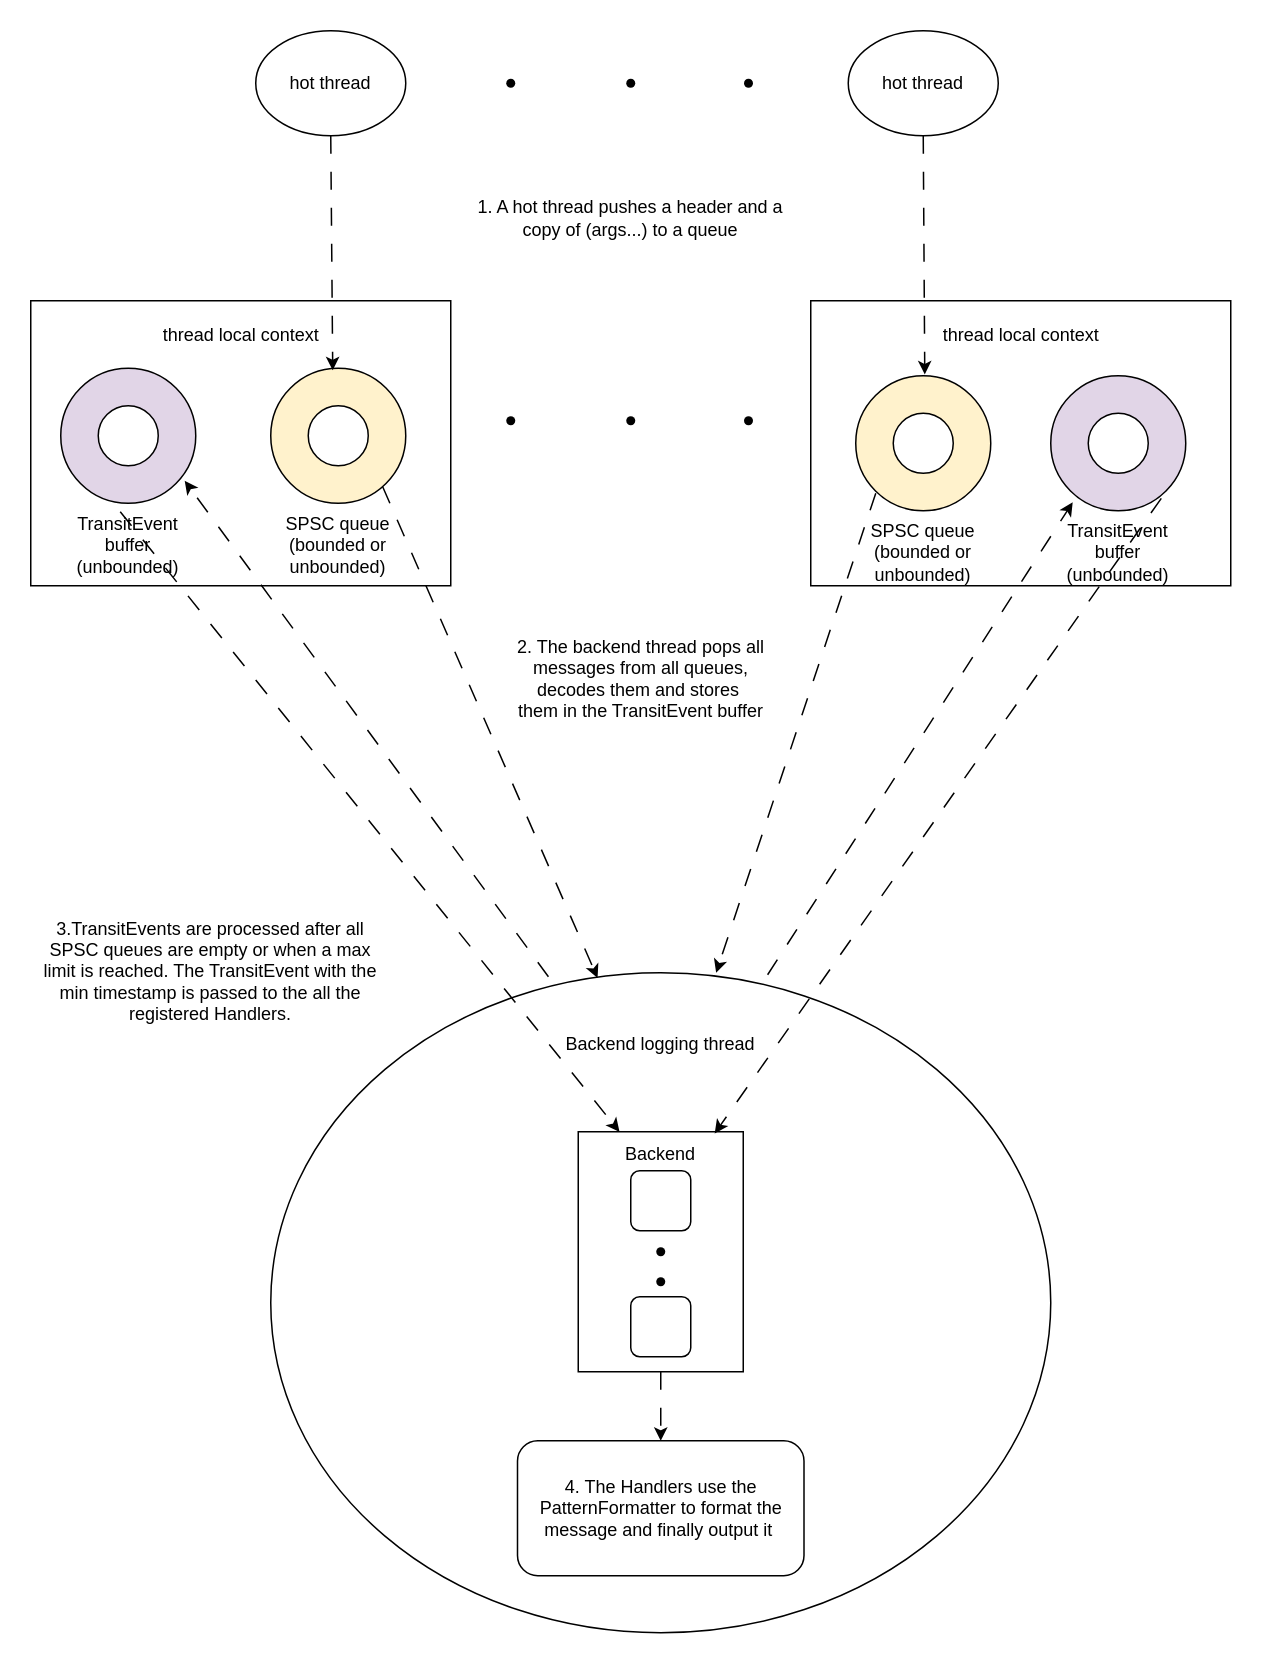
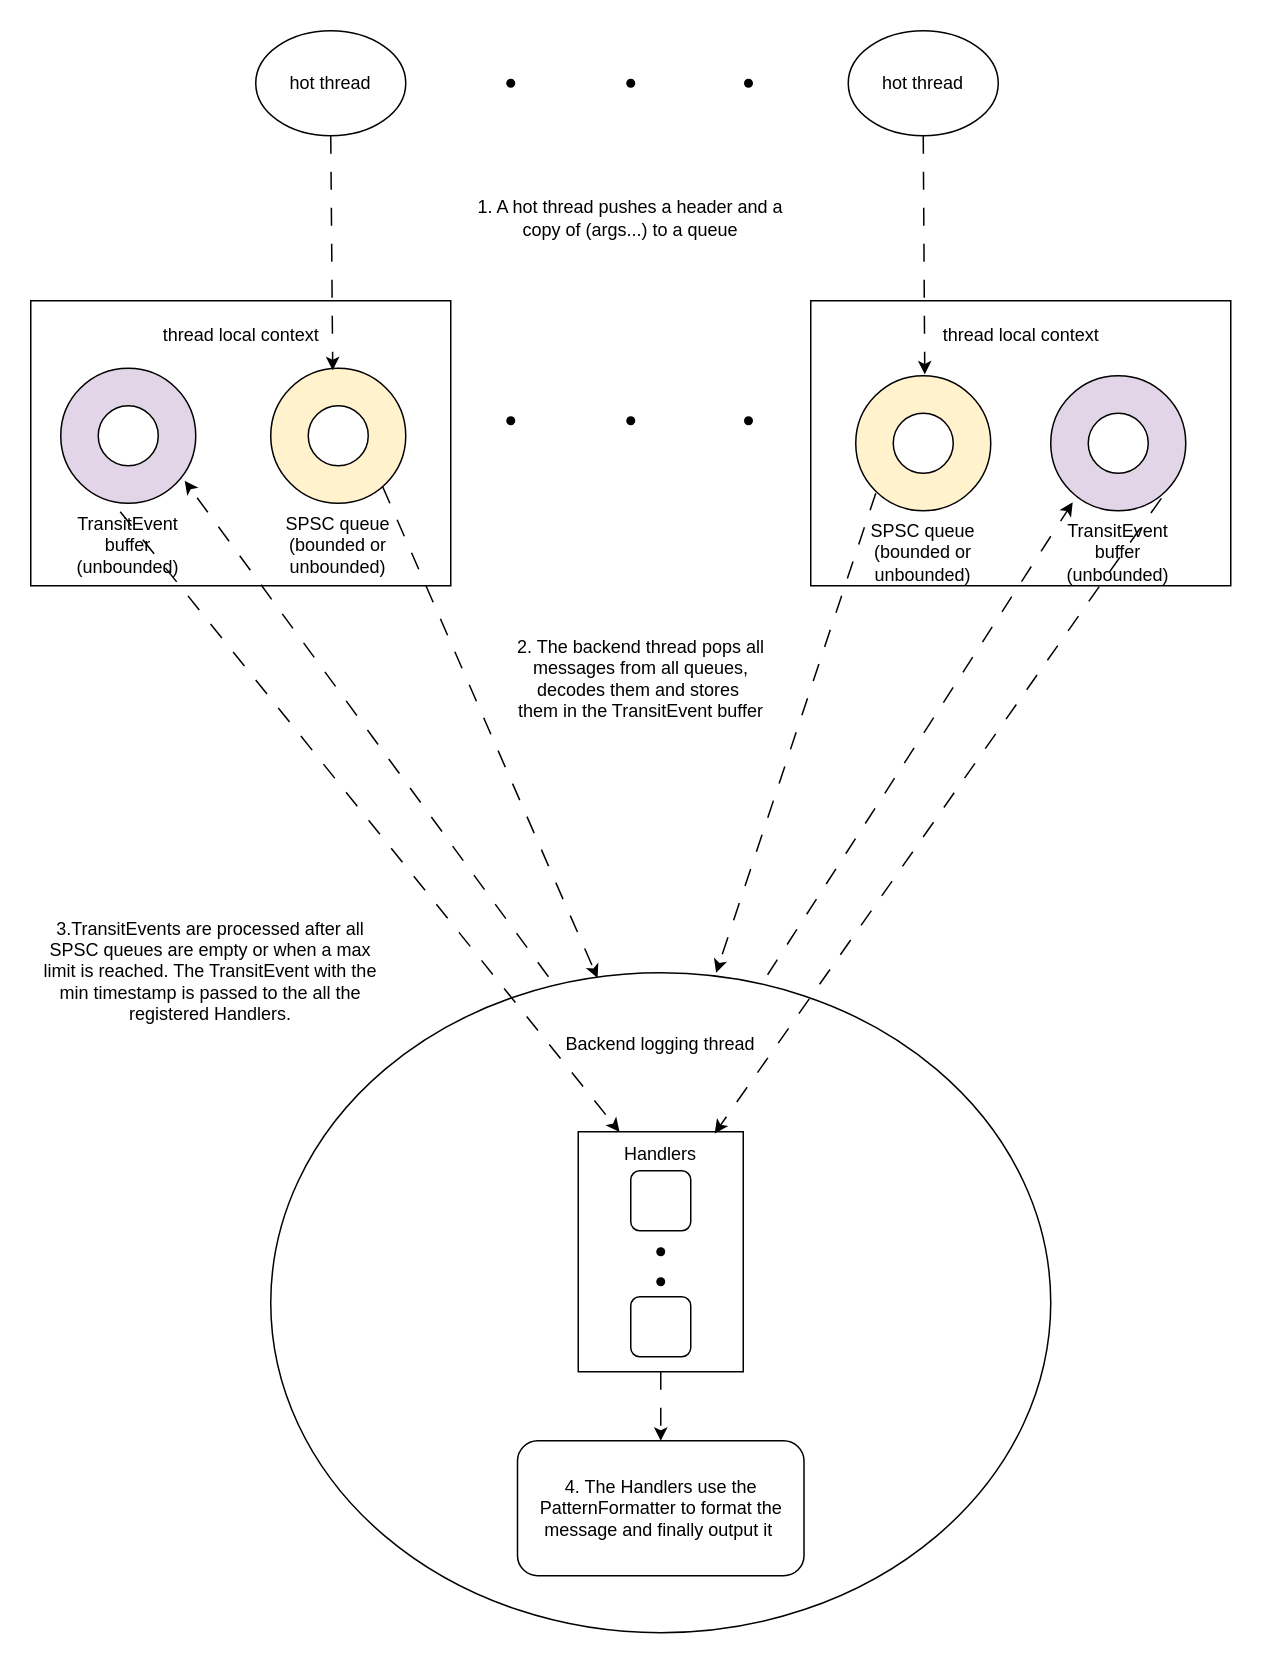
node "Backend": label "Backend" -> "Handlers"
